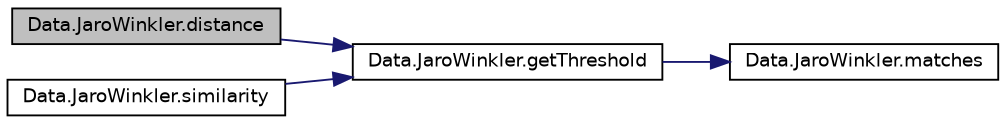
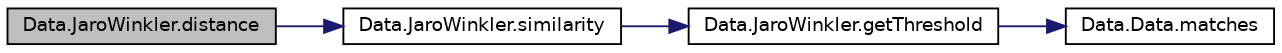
edge "Data.JaroWinkler.distance" -> "Data.JaroWinkler.getThreshold": now "Data.JaroWinkler.distance" -> "Data.JaroWinkler.similarity"
node "Data.JaroWinkler.matches": label "Data.JaroWinkler.matches" -> "Data.Data.matches"
